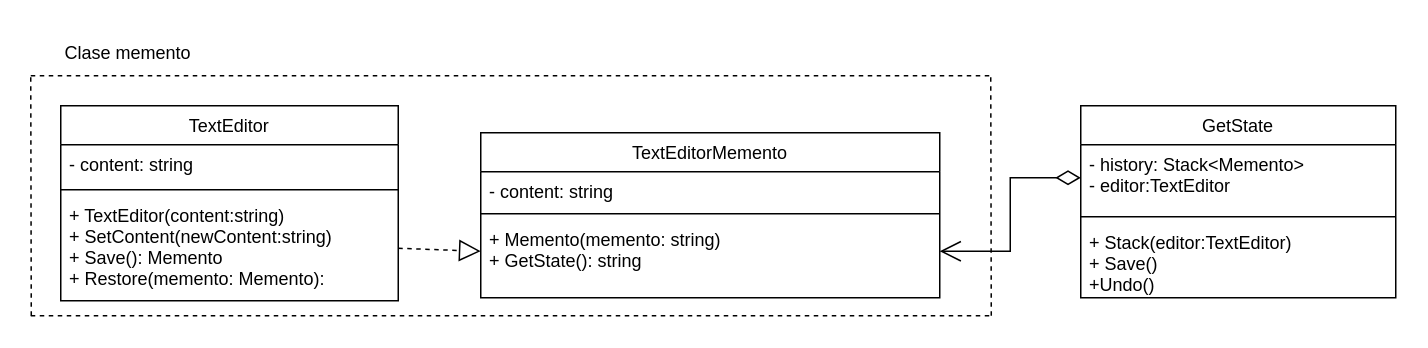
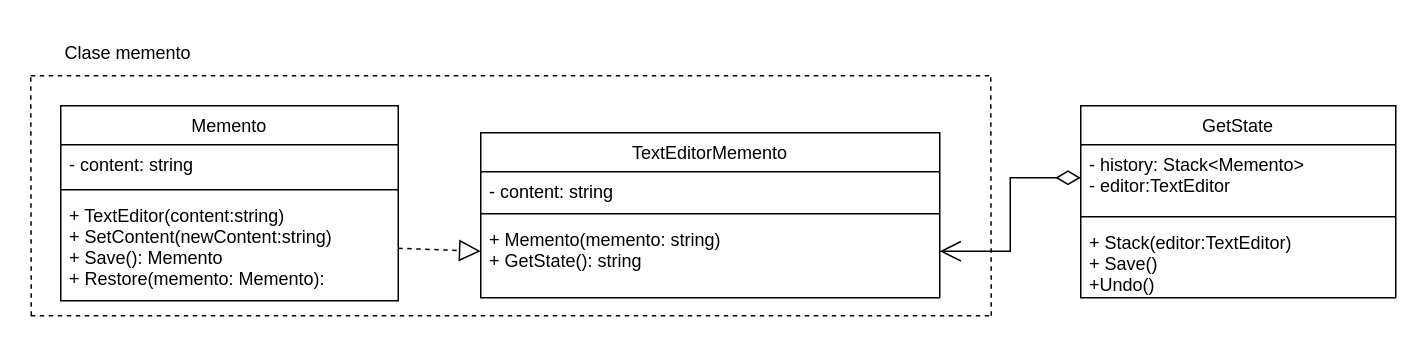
node "TextEditor": label "TextEditor" -> "Memento"
